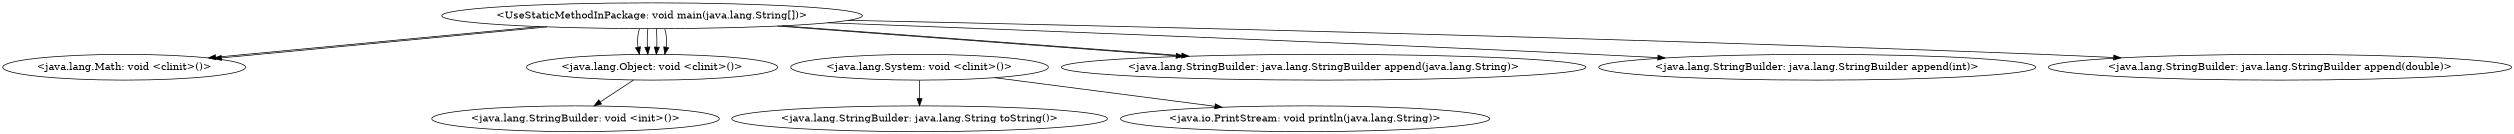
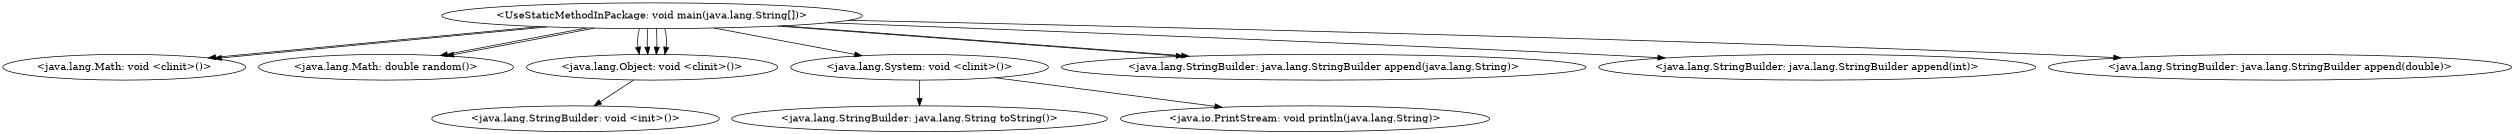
edge "<UseStaticMethodInPackage: void main(java.lang.String[])>" -> "<java.lang.System: void <clinit>()>": added
node "<java.lang.Math: double random()>": added
